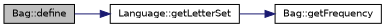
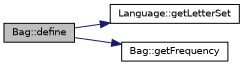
edge "Language::getLetterSet" -> "Bag::getFrequency": now "Bag::define" -> "Bag::getFrequency"
